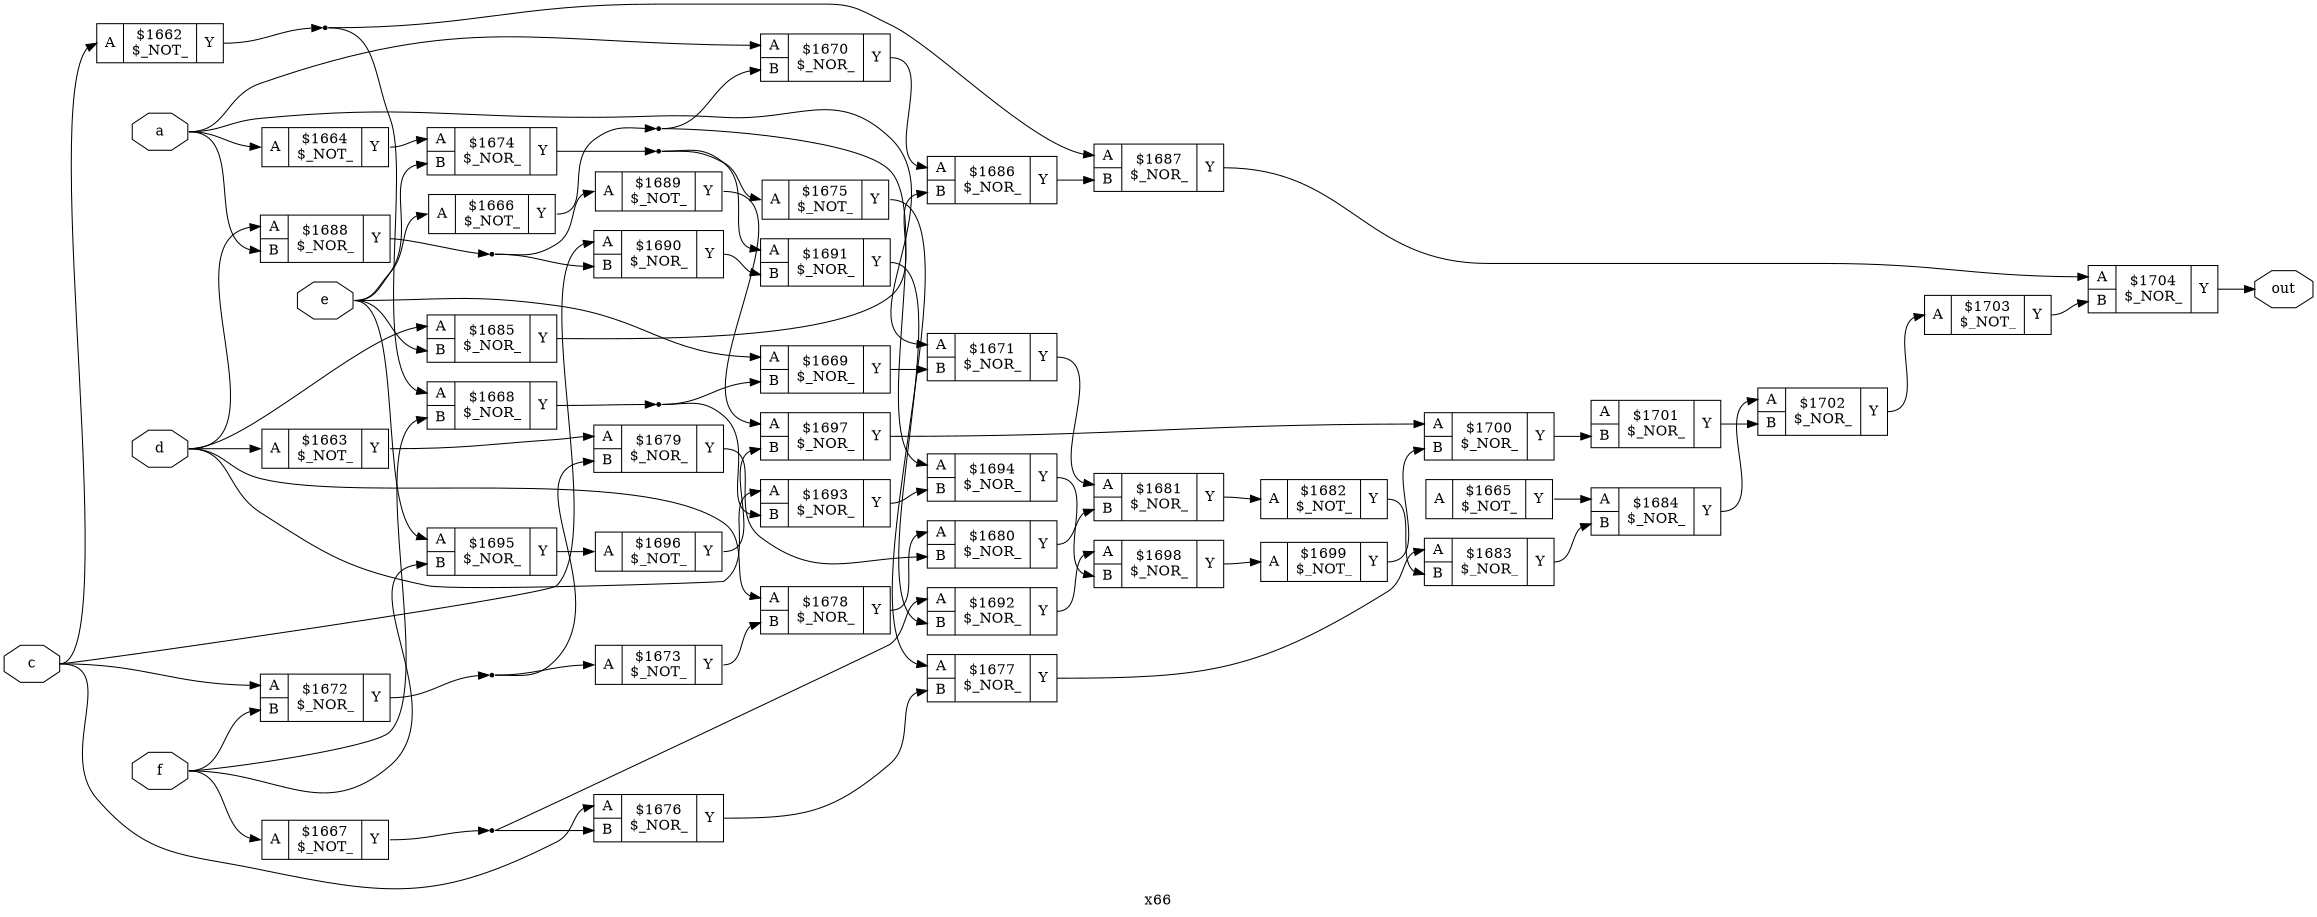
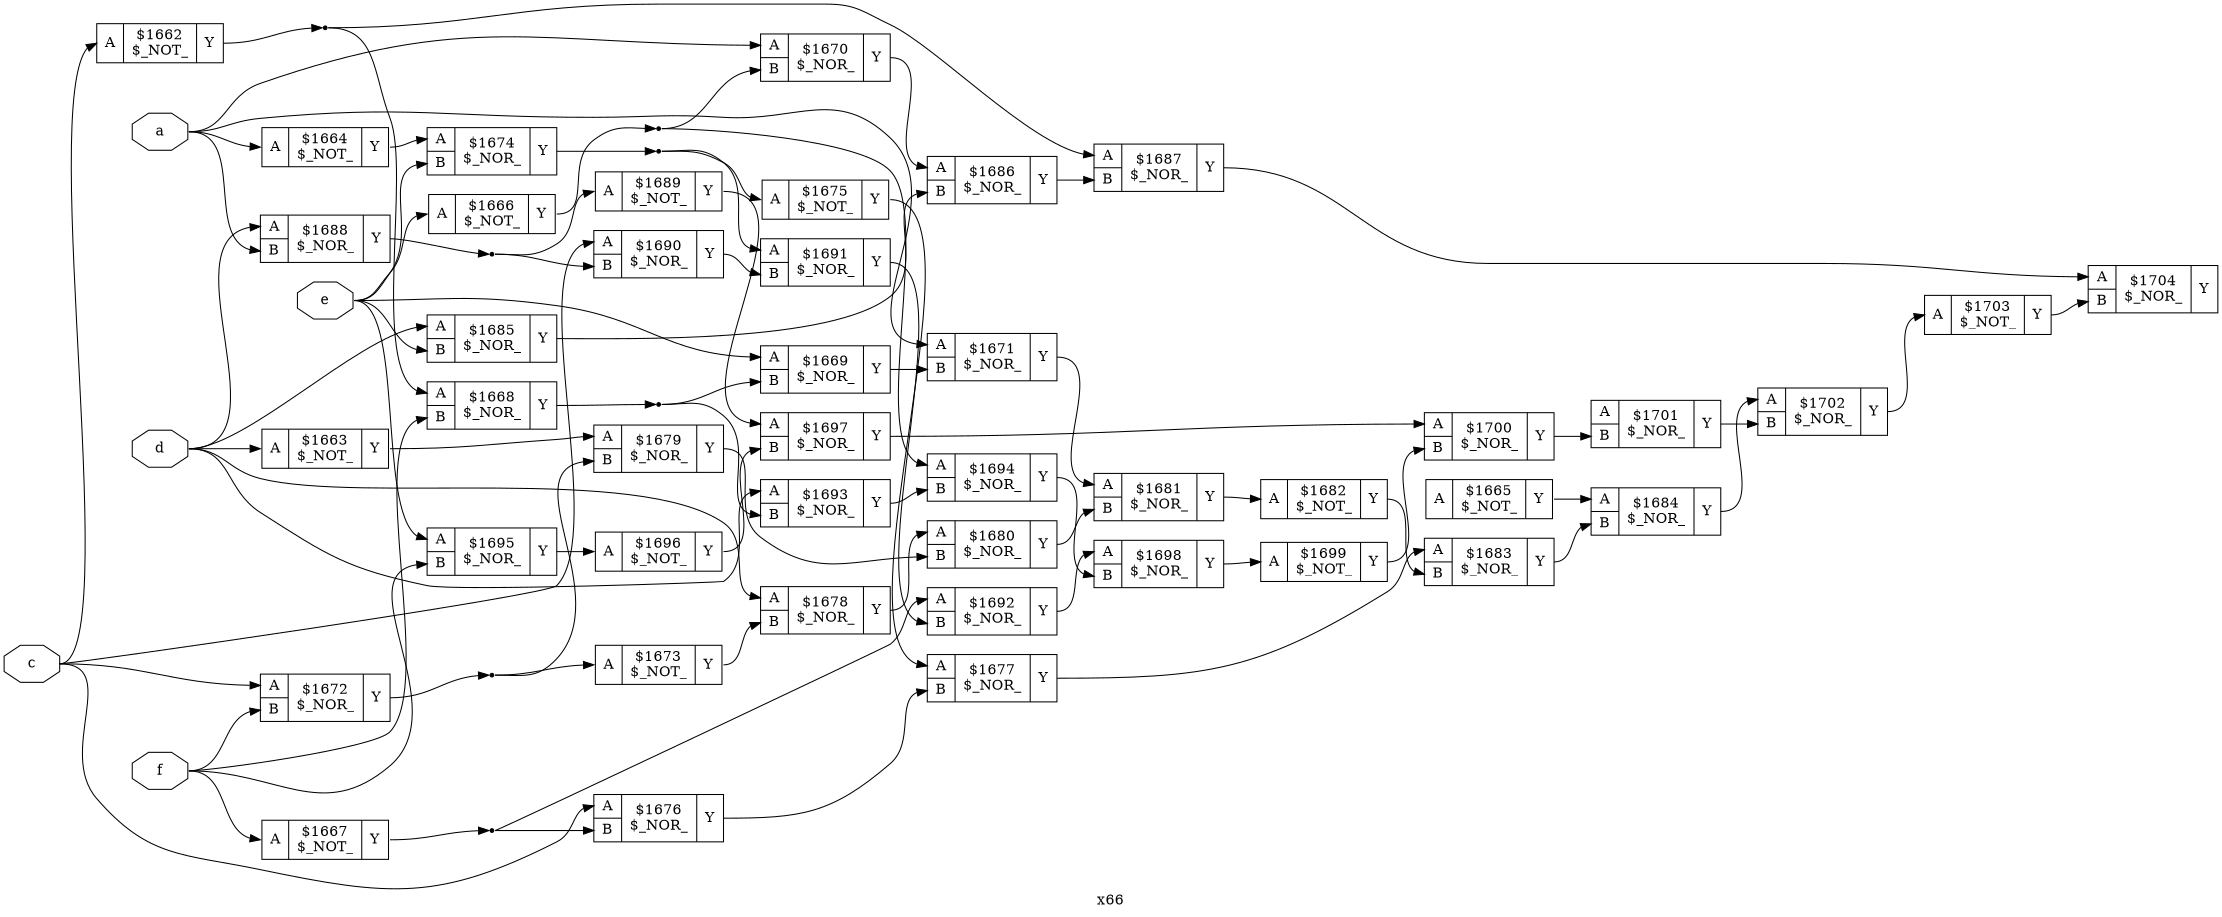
node "out": removed
